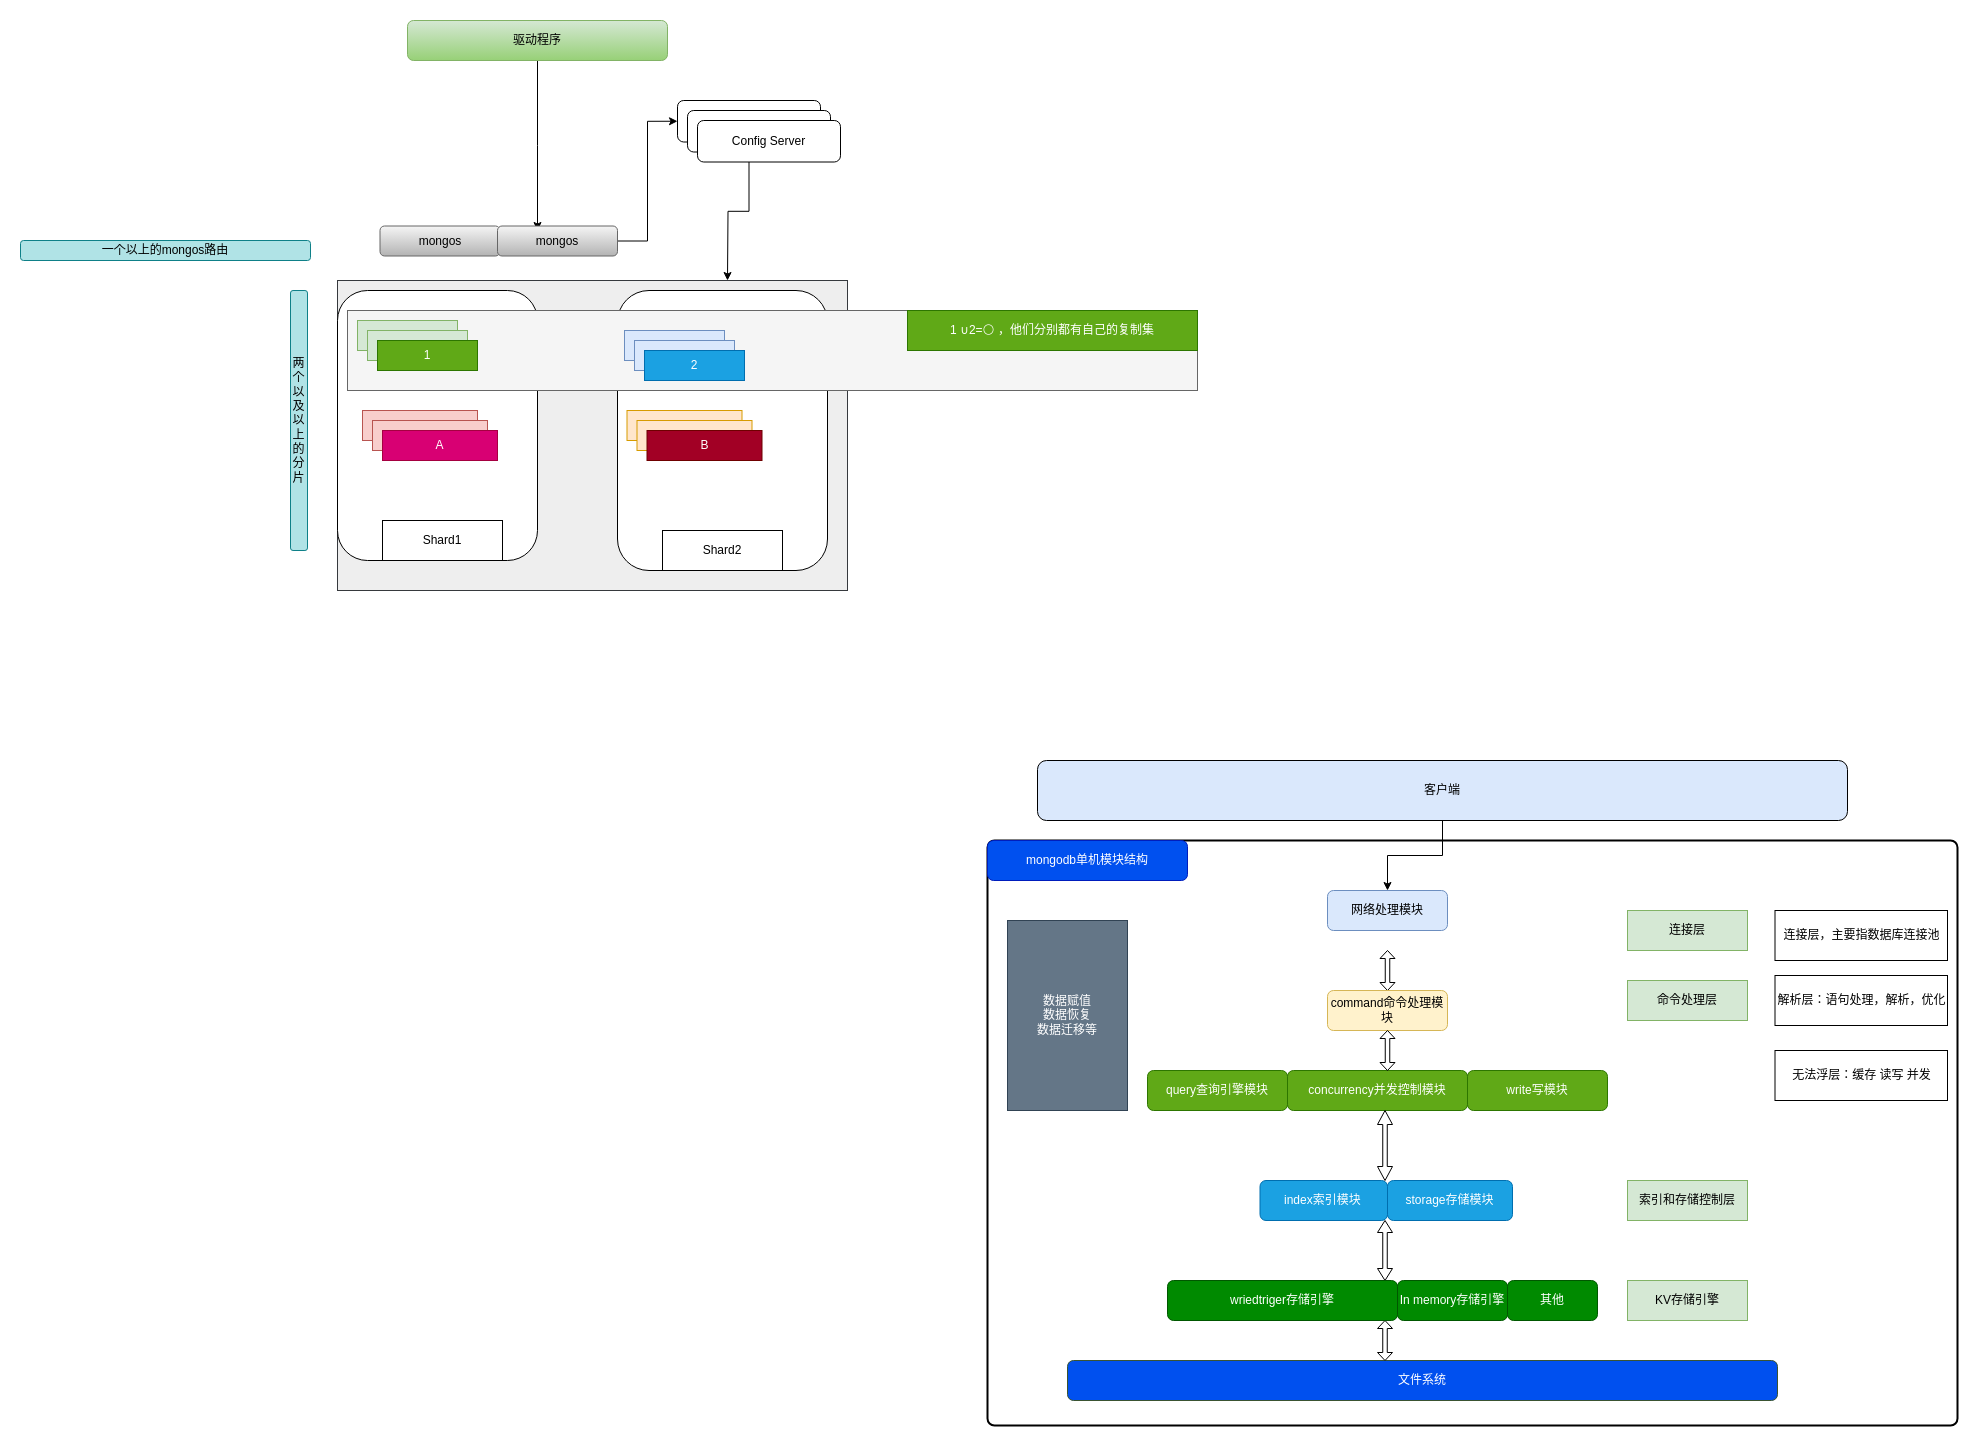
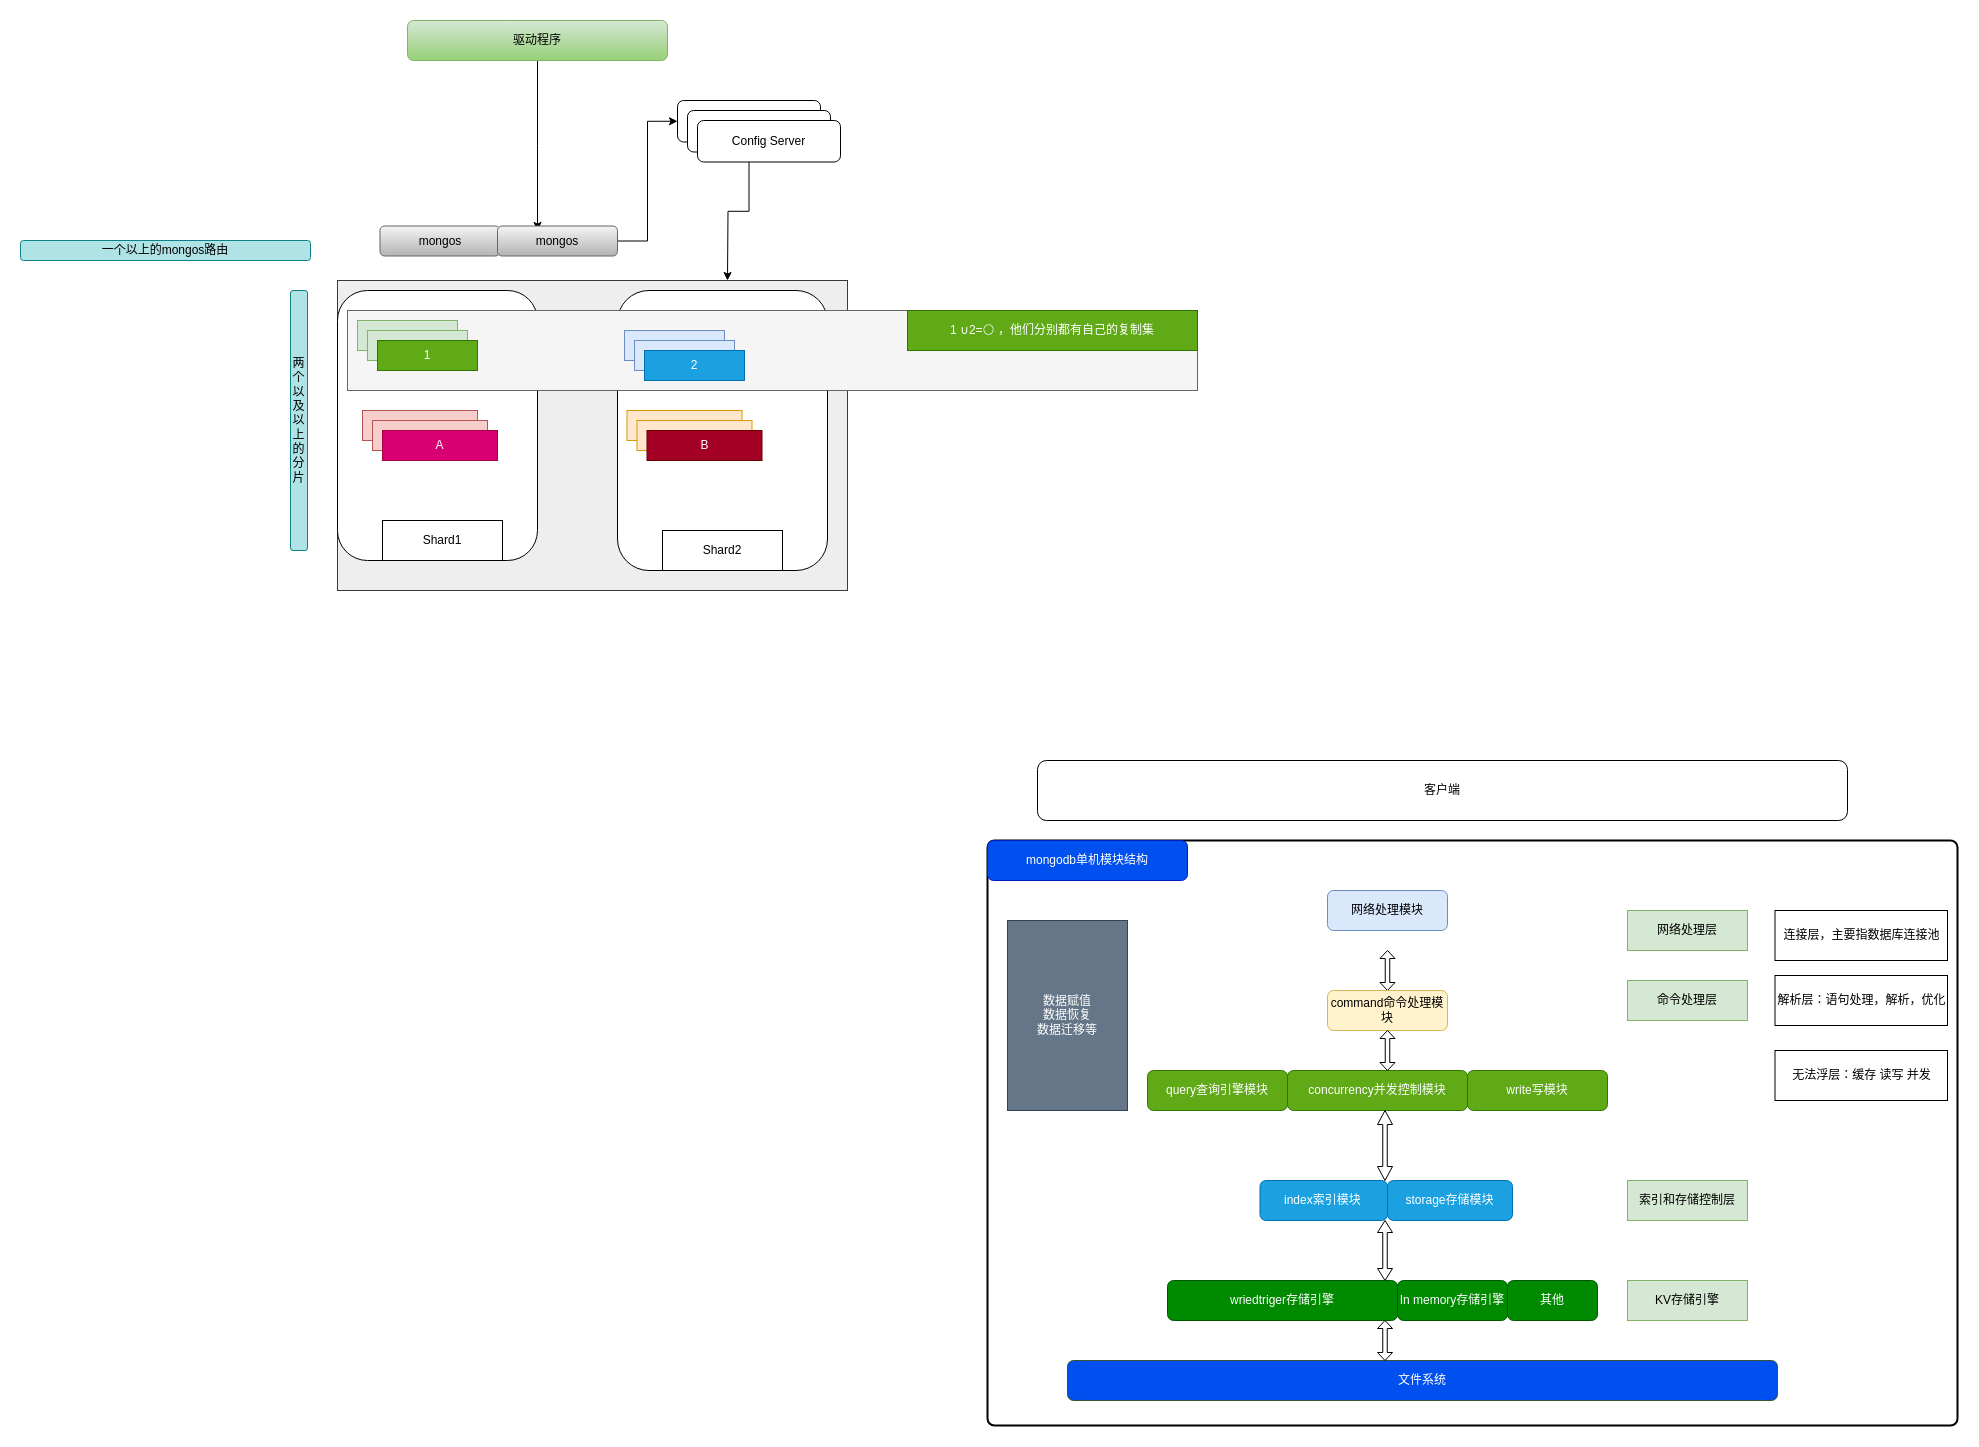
node "客户端": fillcolor #dae8fc -> #ffffff
edge "客户端" -> "网络处理模块": removed
node "连接层": label "连接层" -> "网络处理层"
